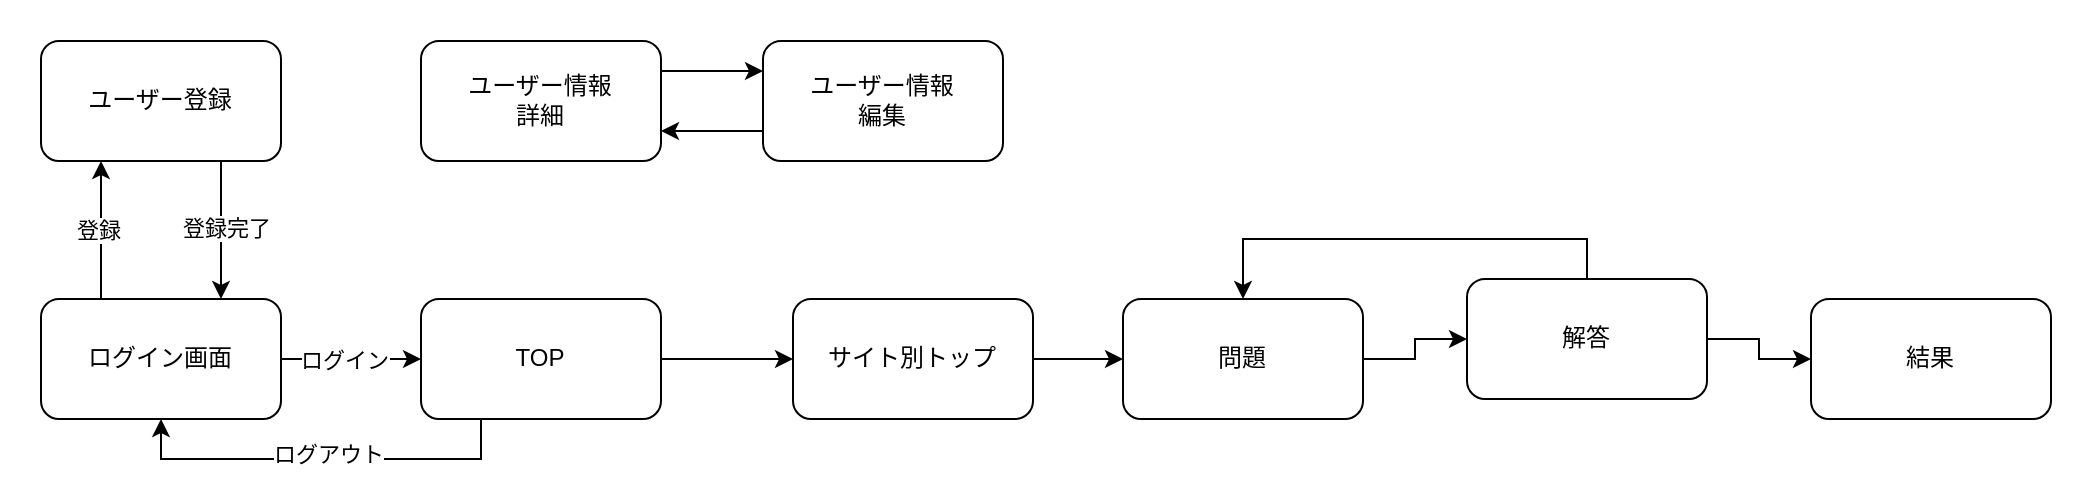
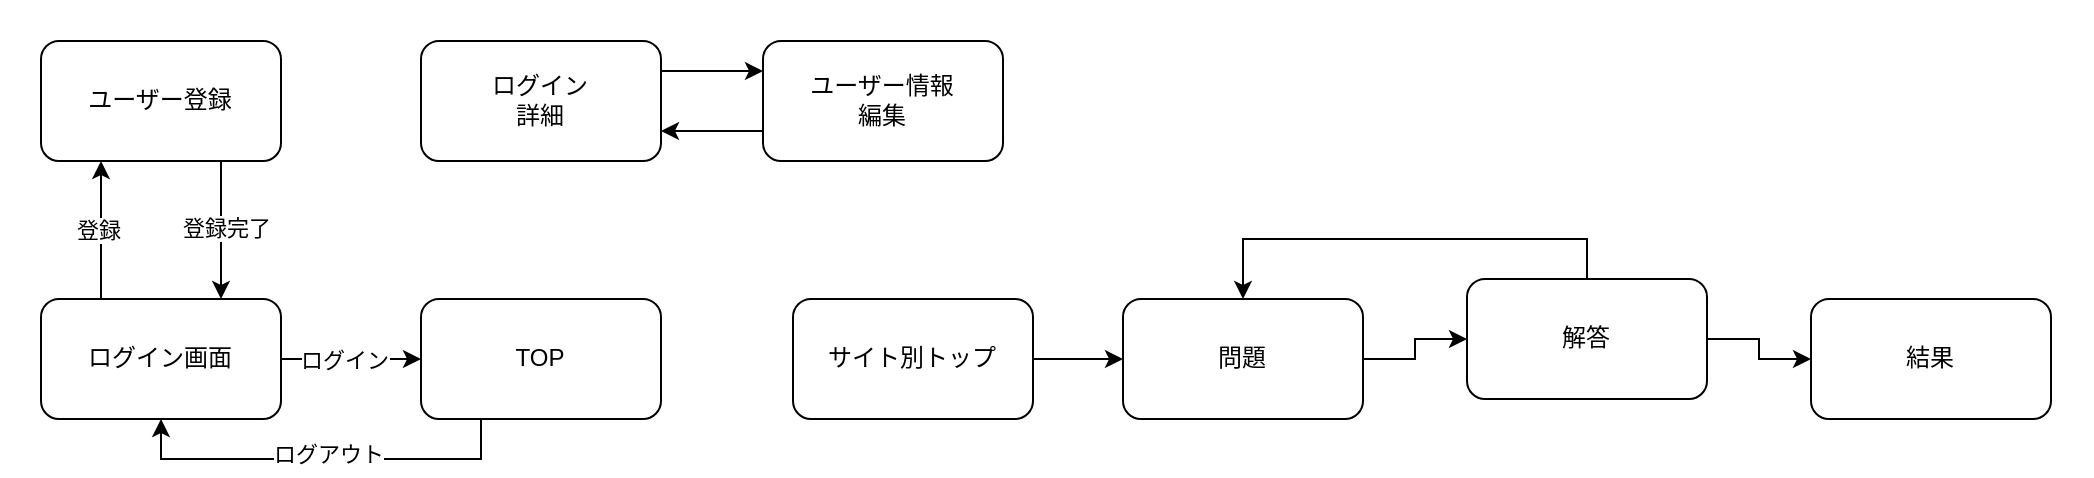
node "ユーザー情報 詳細": label "ユーザー情報 詳細" -> "ログイン 詳細"
edge "TOP" -> "サイト別トップ": removed
